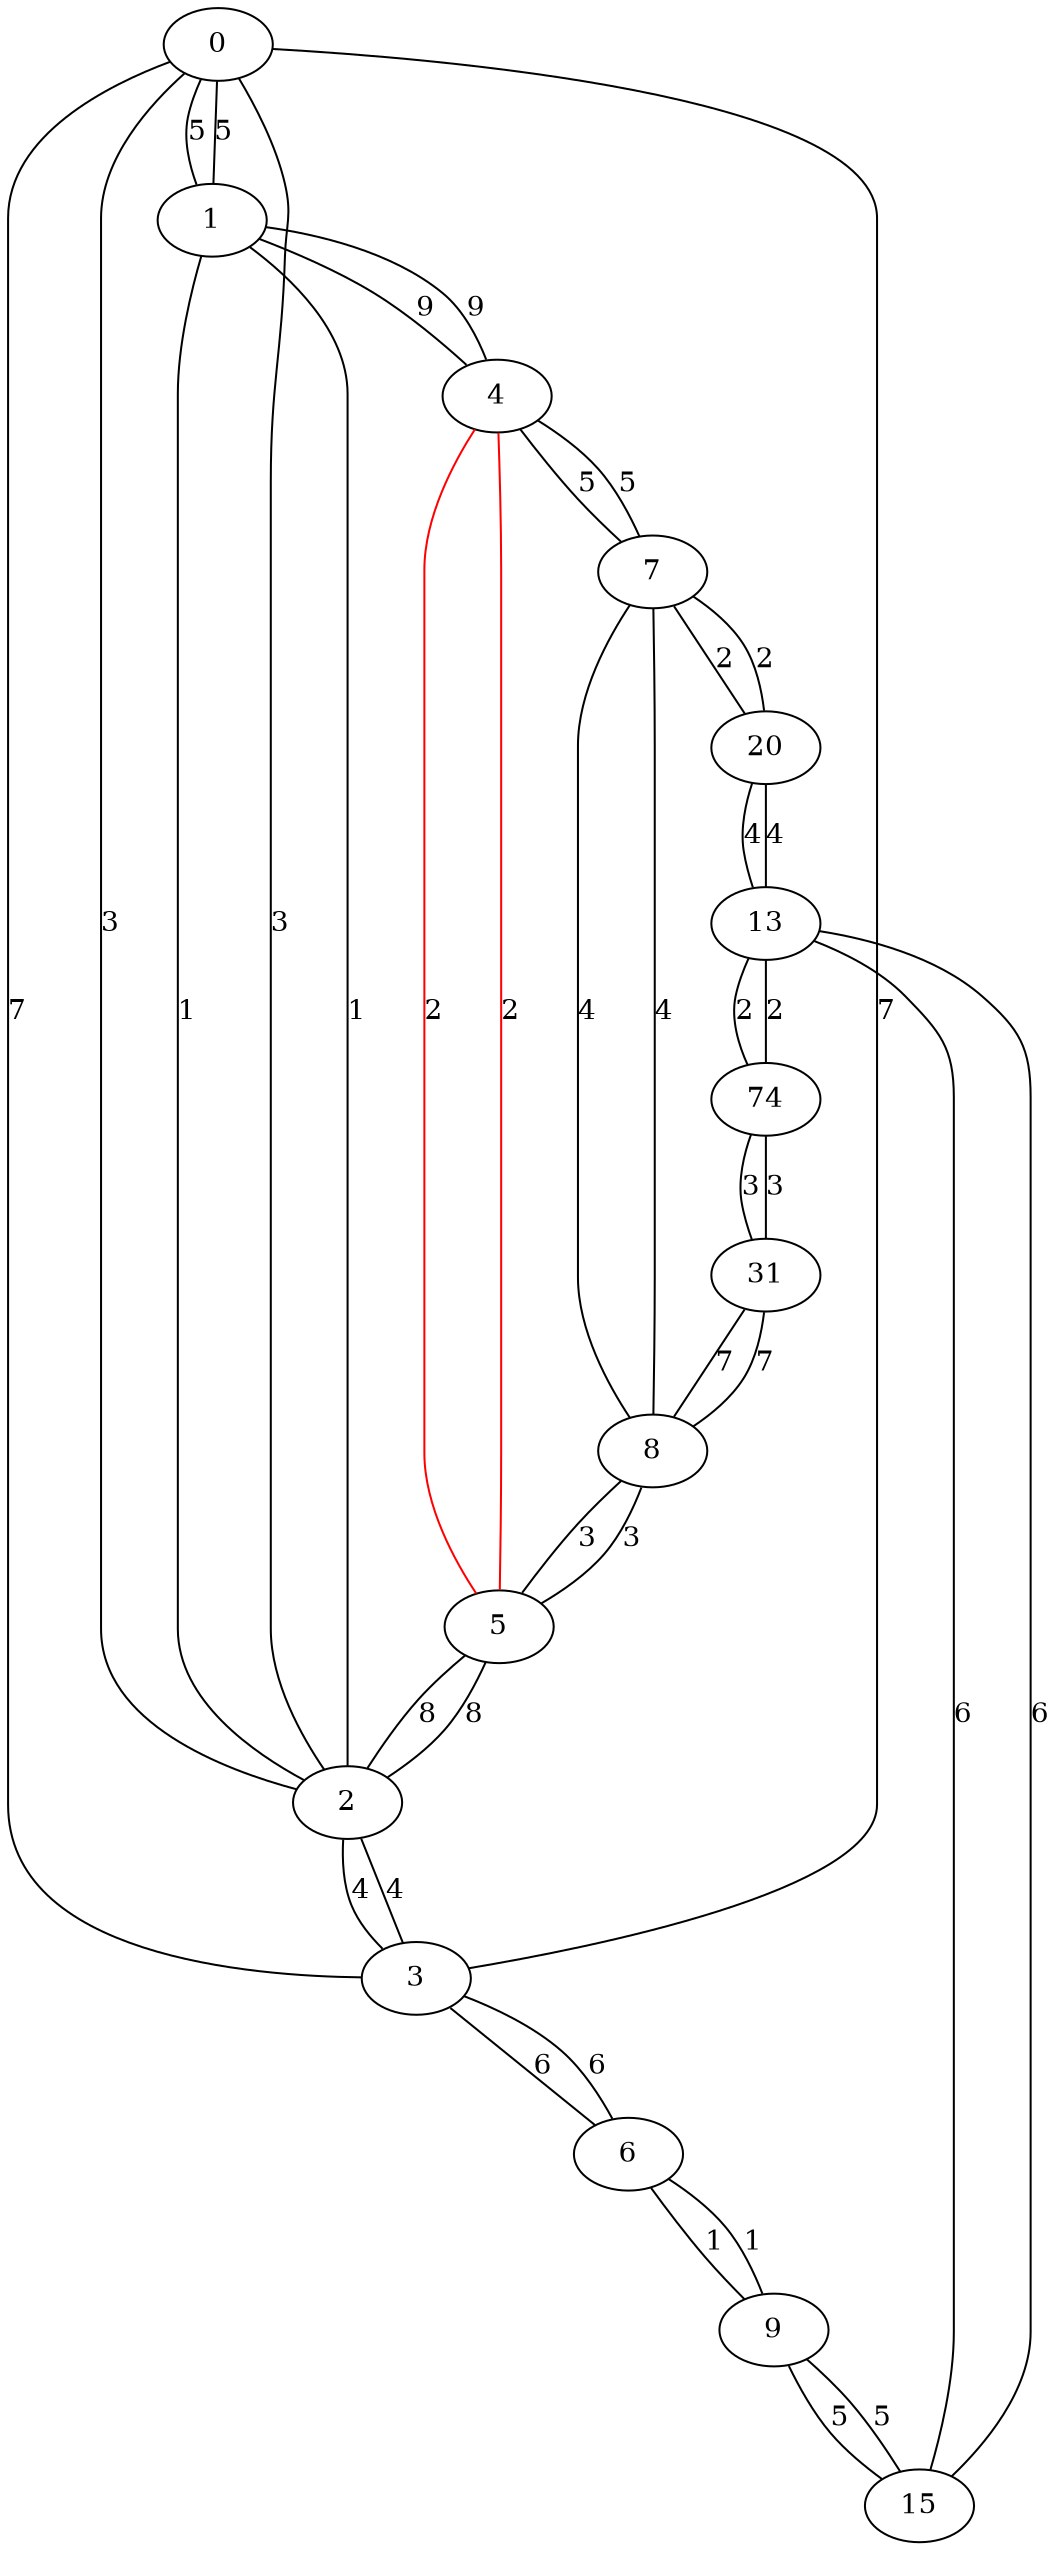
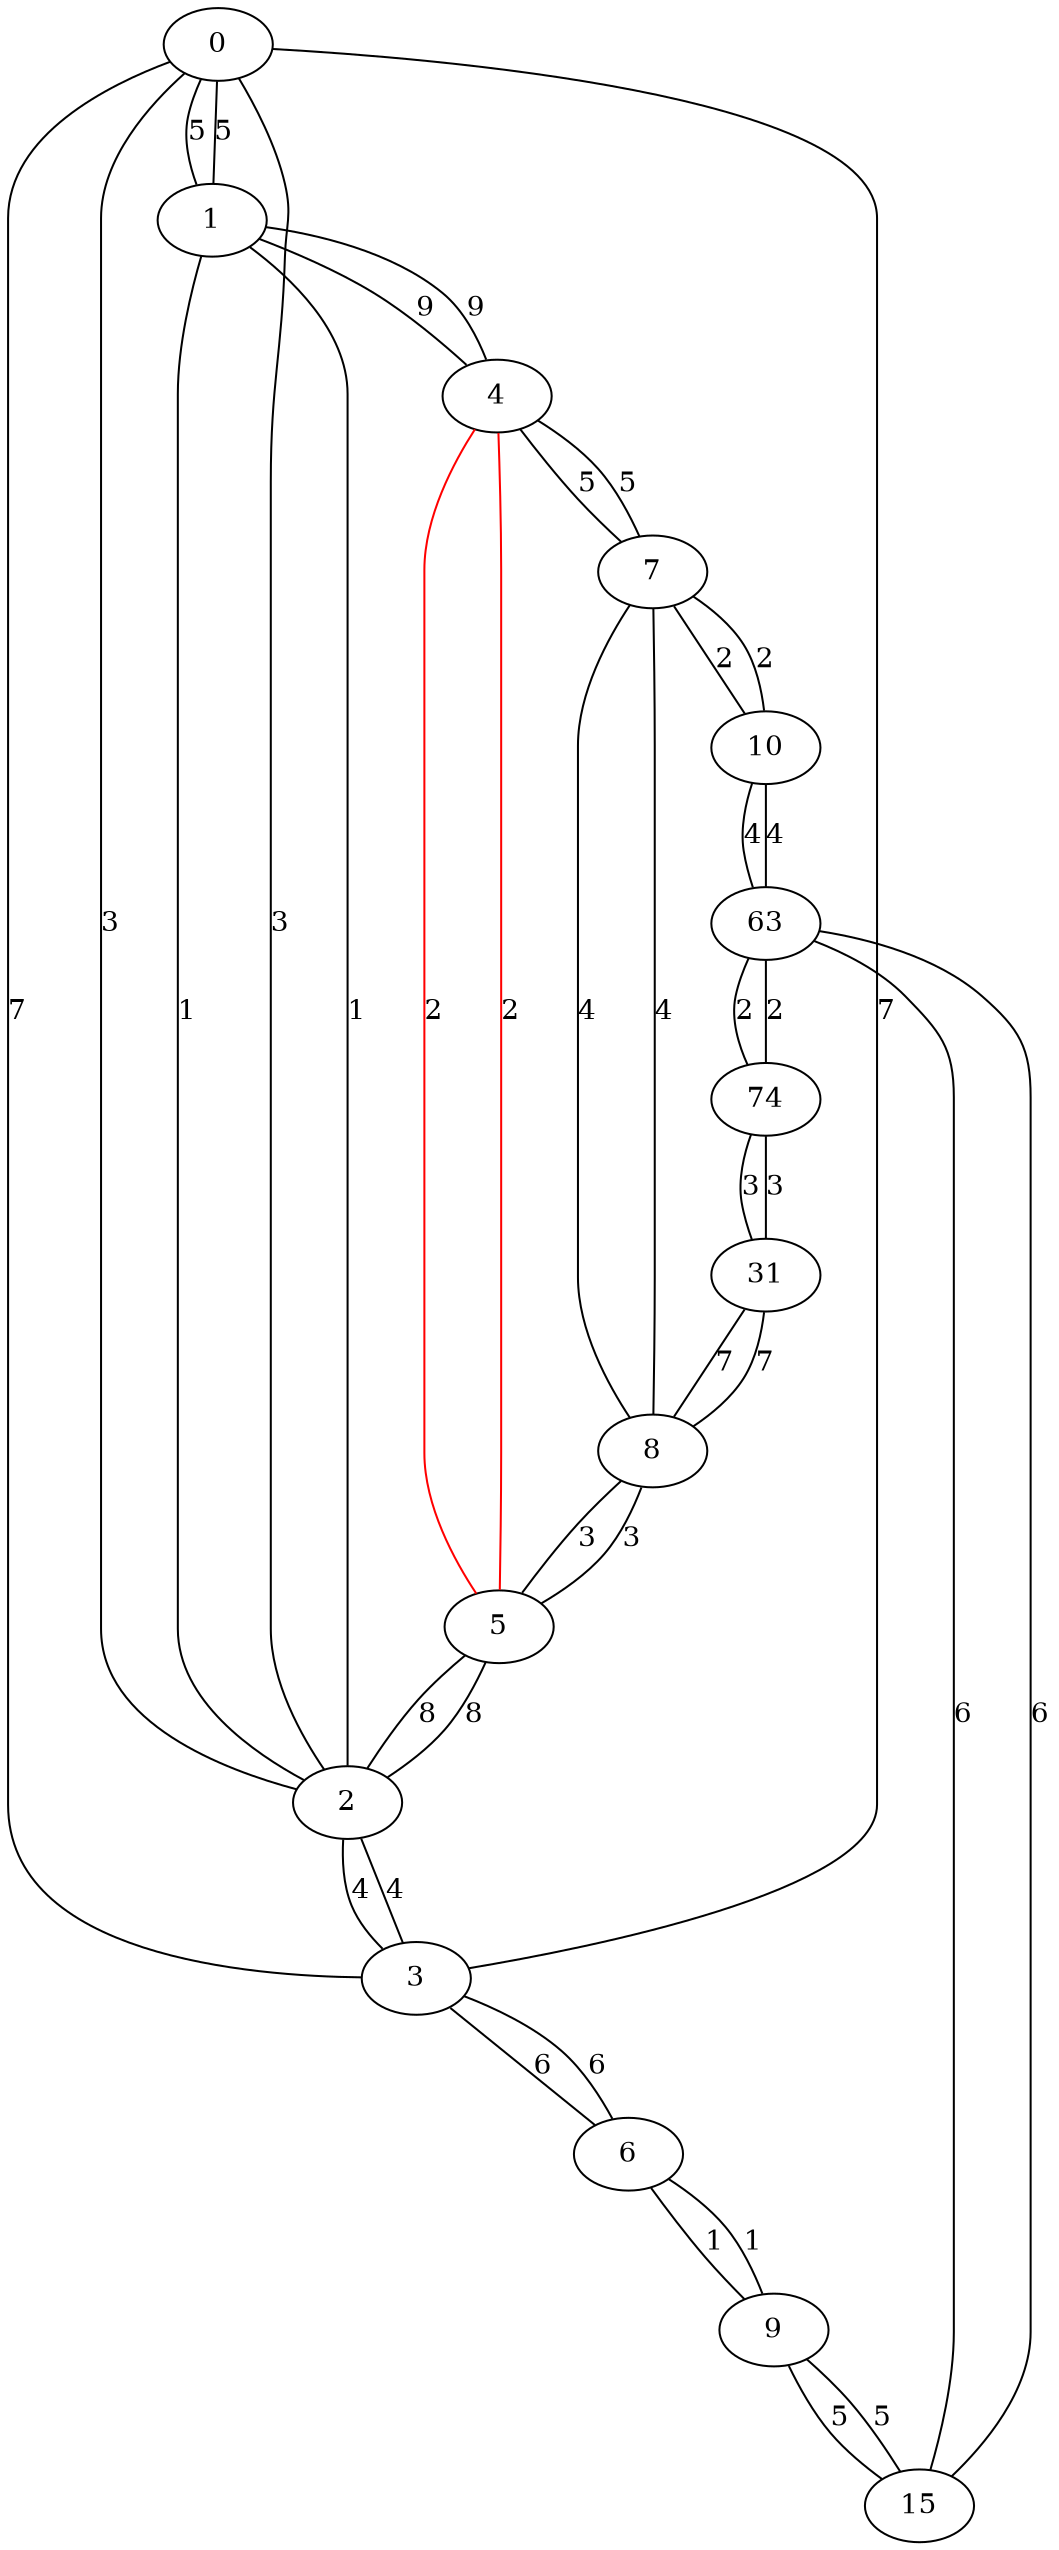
node "20": label "20" -> "10"
node "13": label "13" -> "63"
